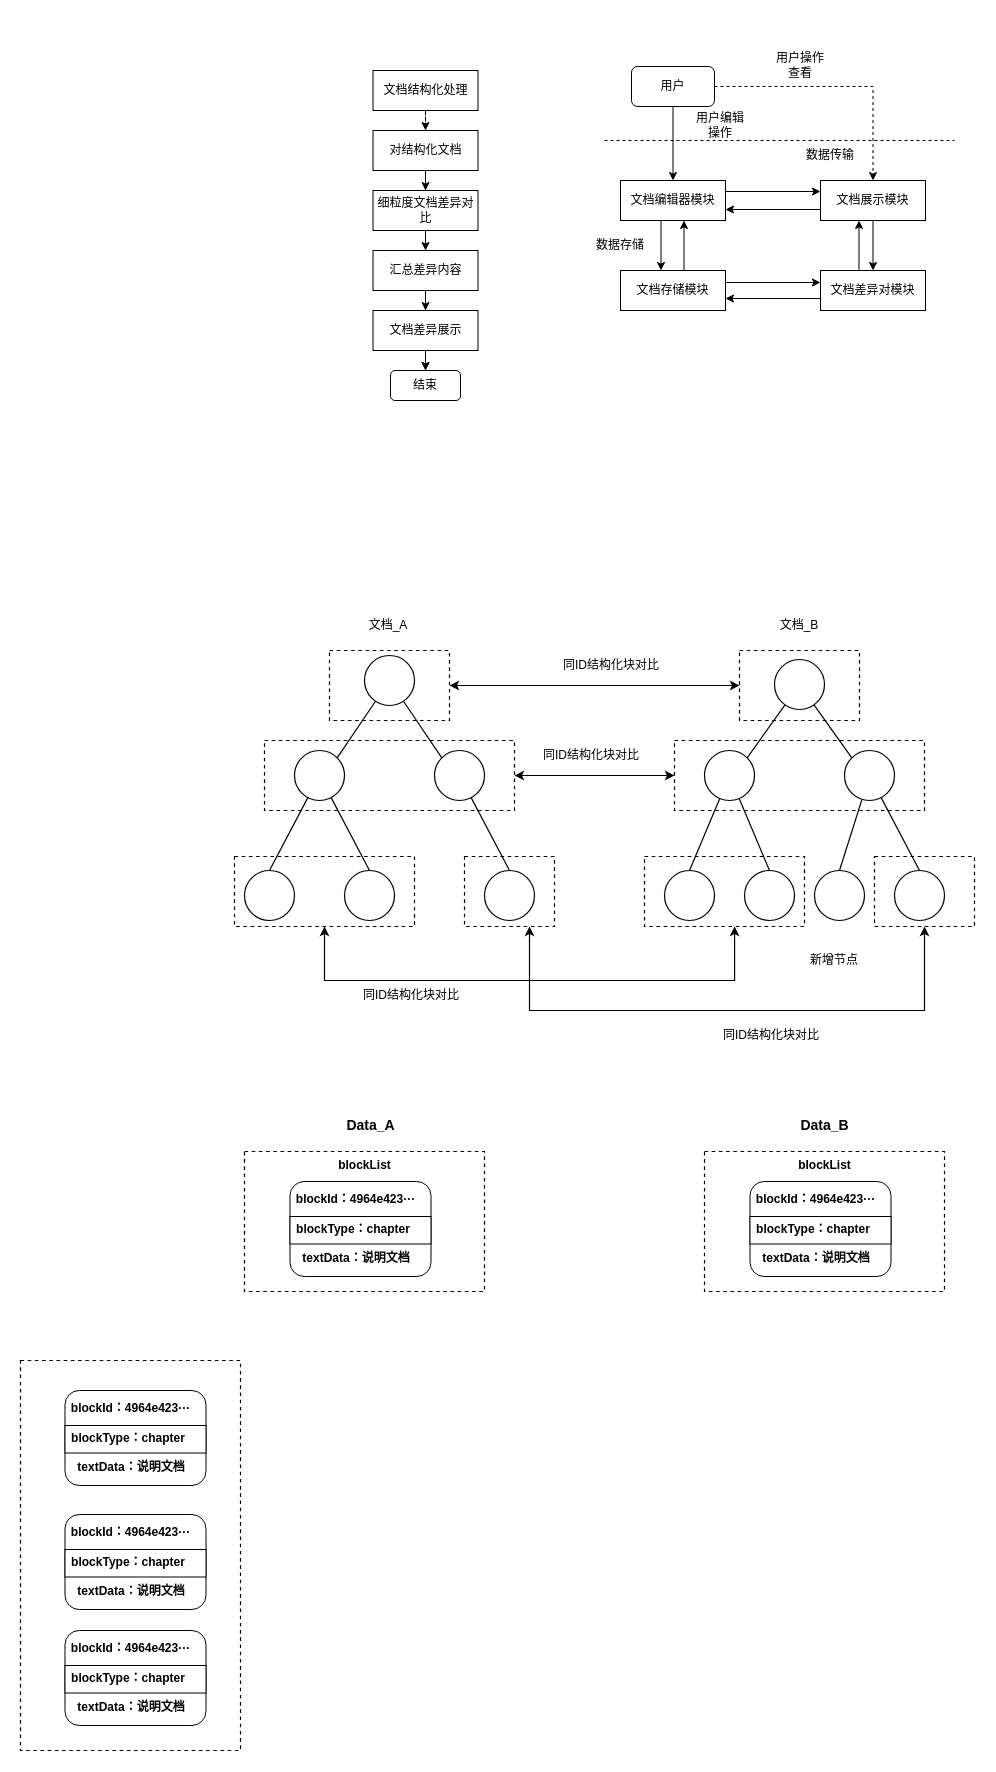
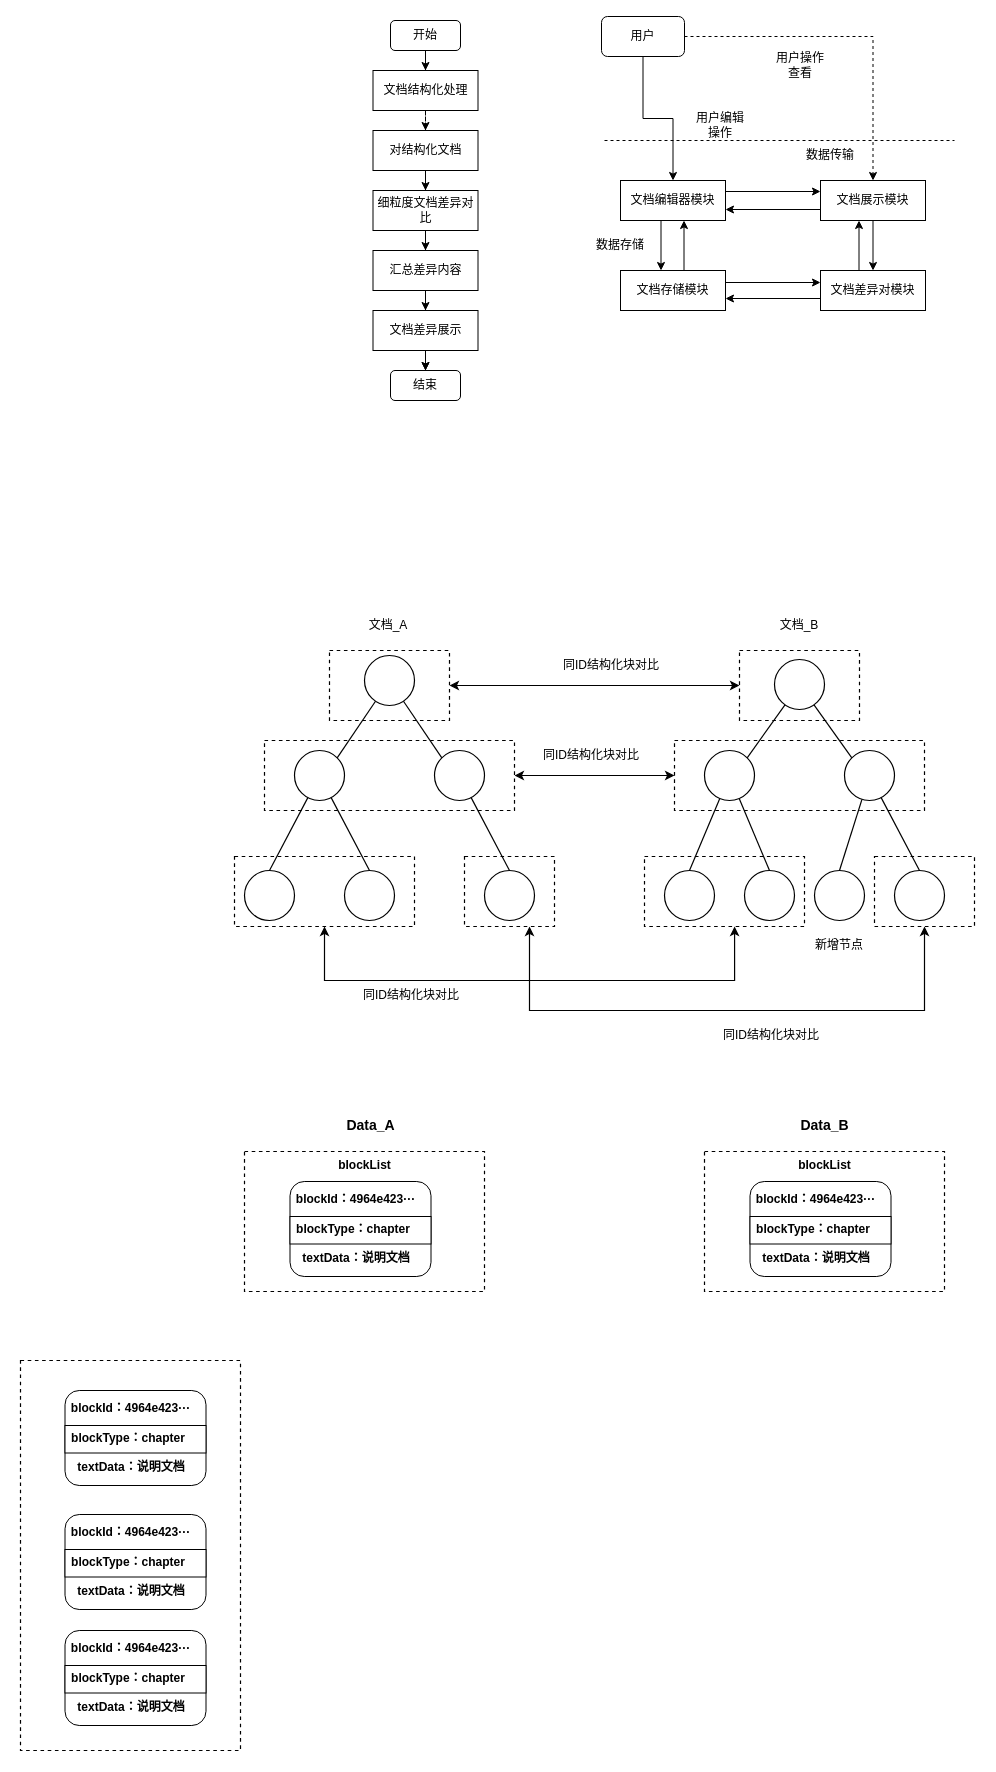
node "开始": added
edge "开始" -> "文档结构化处理": added
node "用户": moved (673, 87) -> (643, 37)
node "新增节点": moved (835, 961) -> (840, 946)
